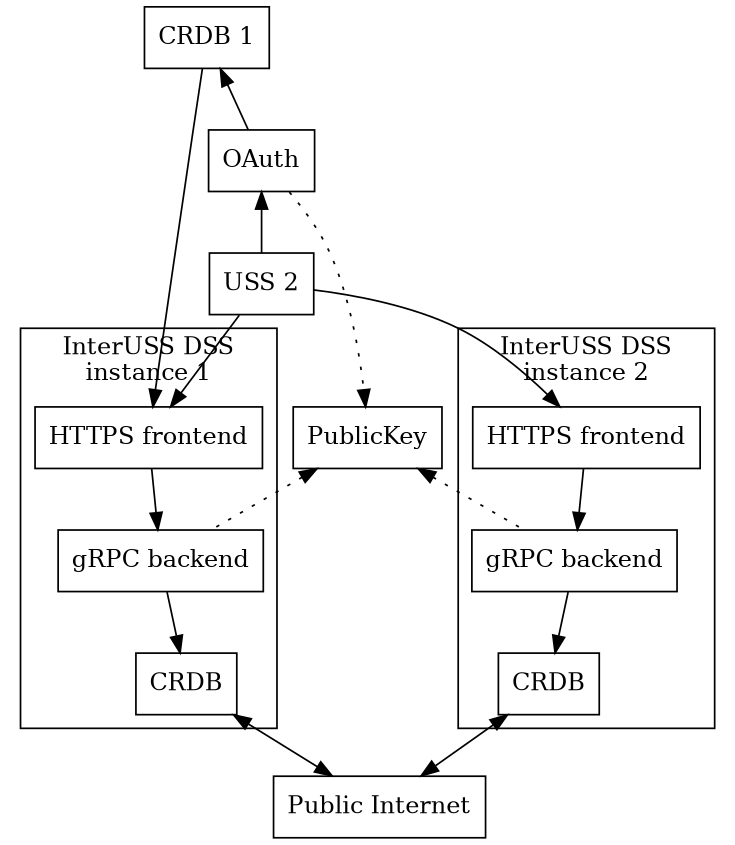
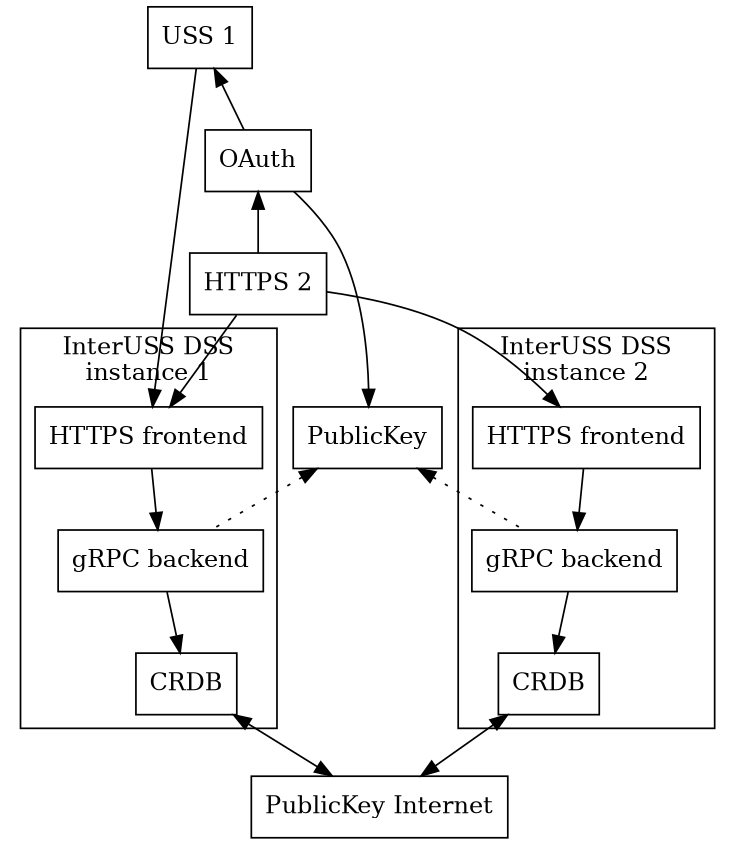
node "CRDB 1": label "CRDB 1" -> "USS 1"
edge "OAuth" -> "PublicKey": style dotted -> solid
node "USS 2": label "USS 2" -> "HTTPS 2"
node "Public Internet": label "Public Internet" -> "PublicKey Internet"
